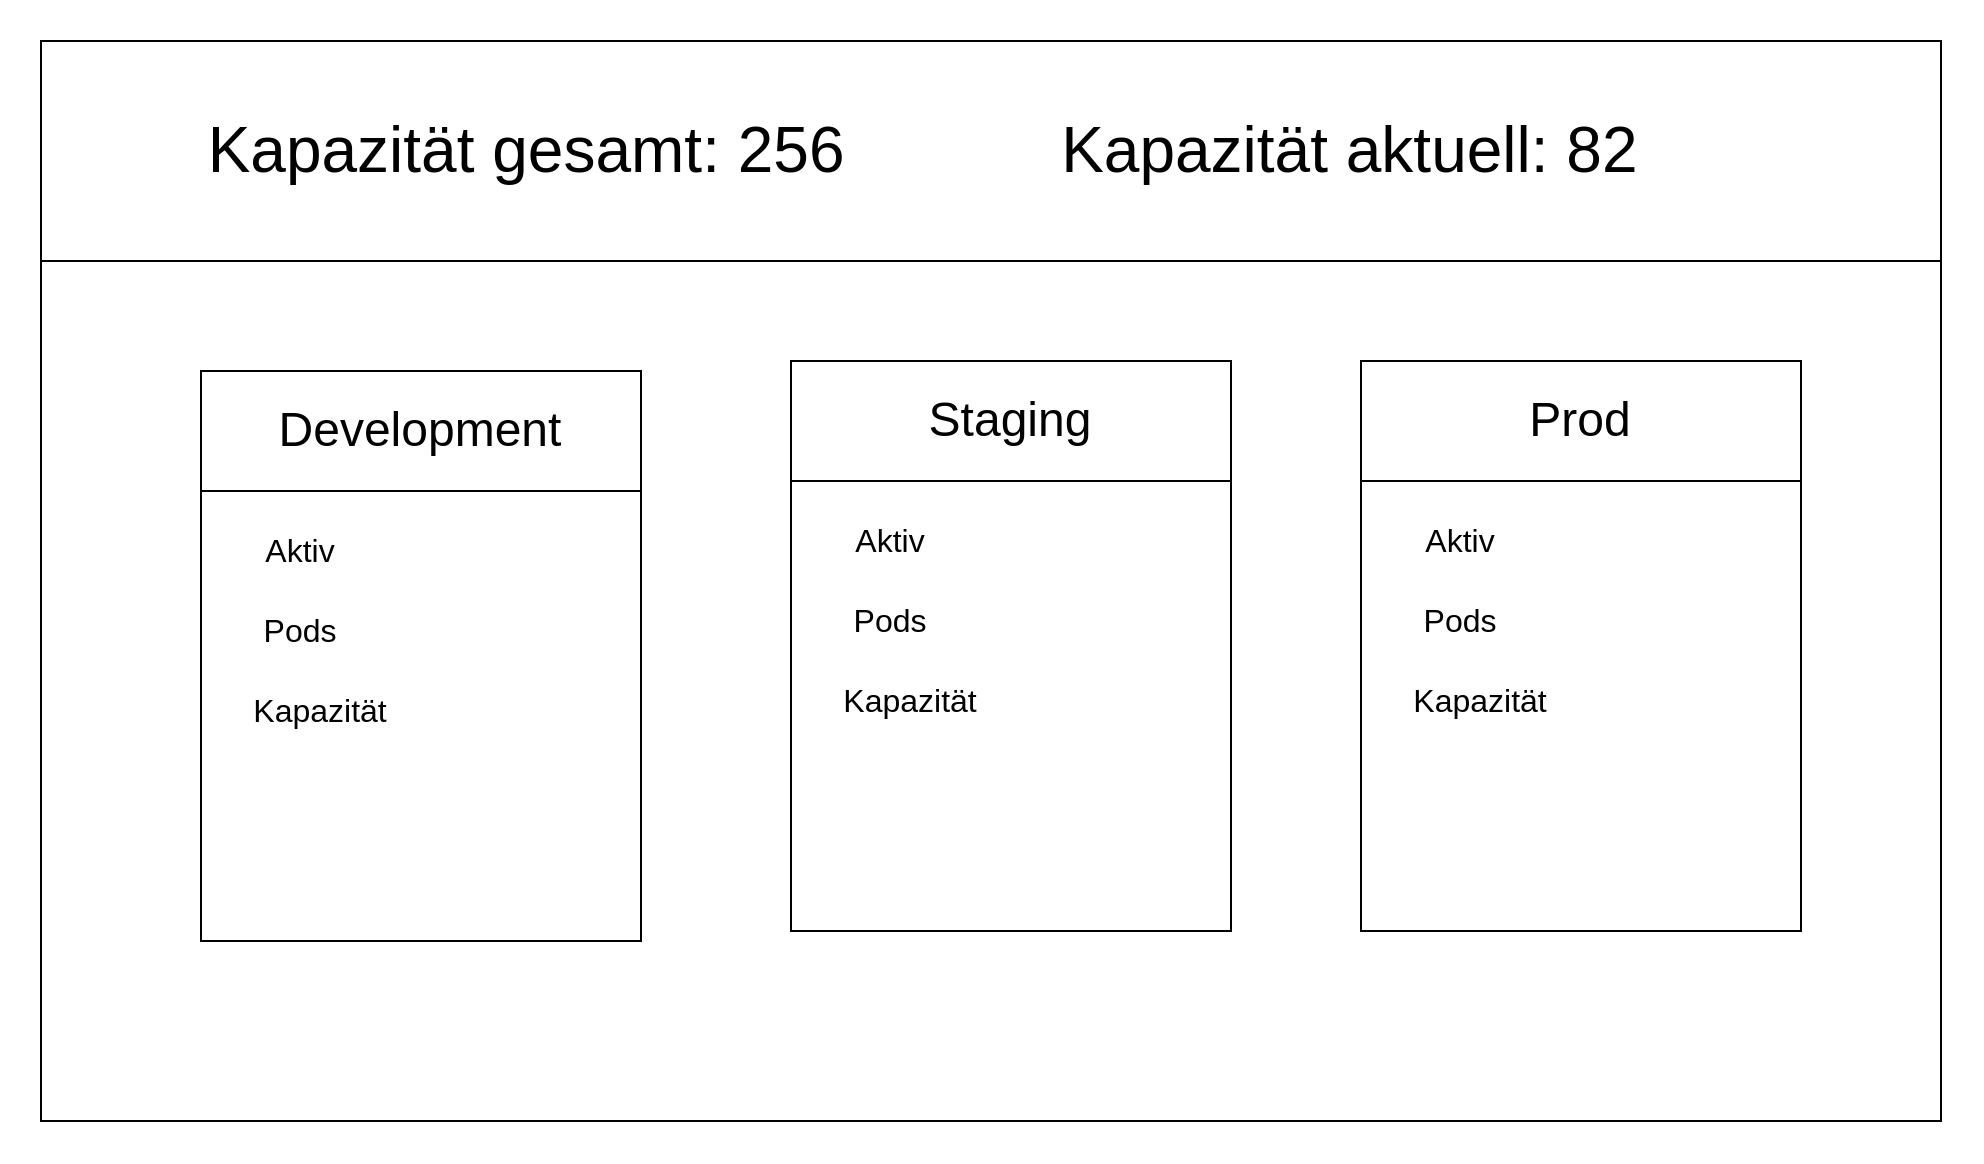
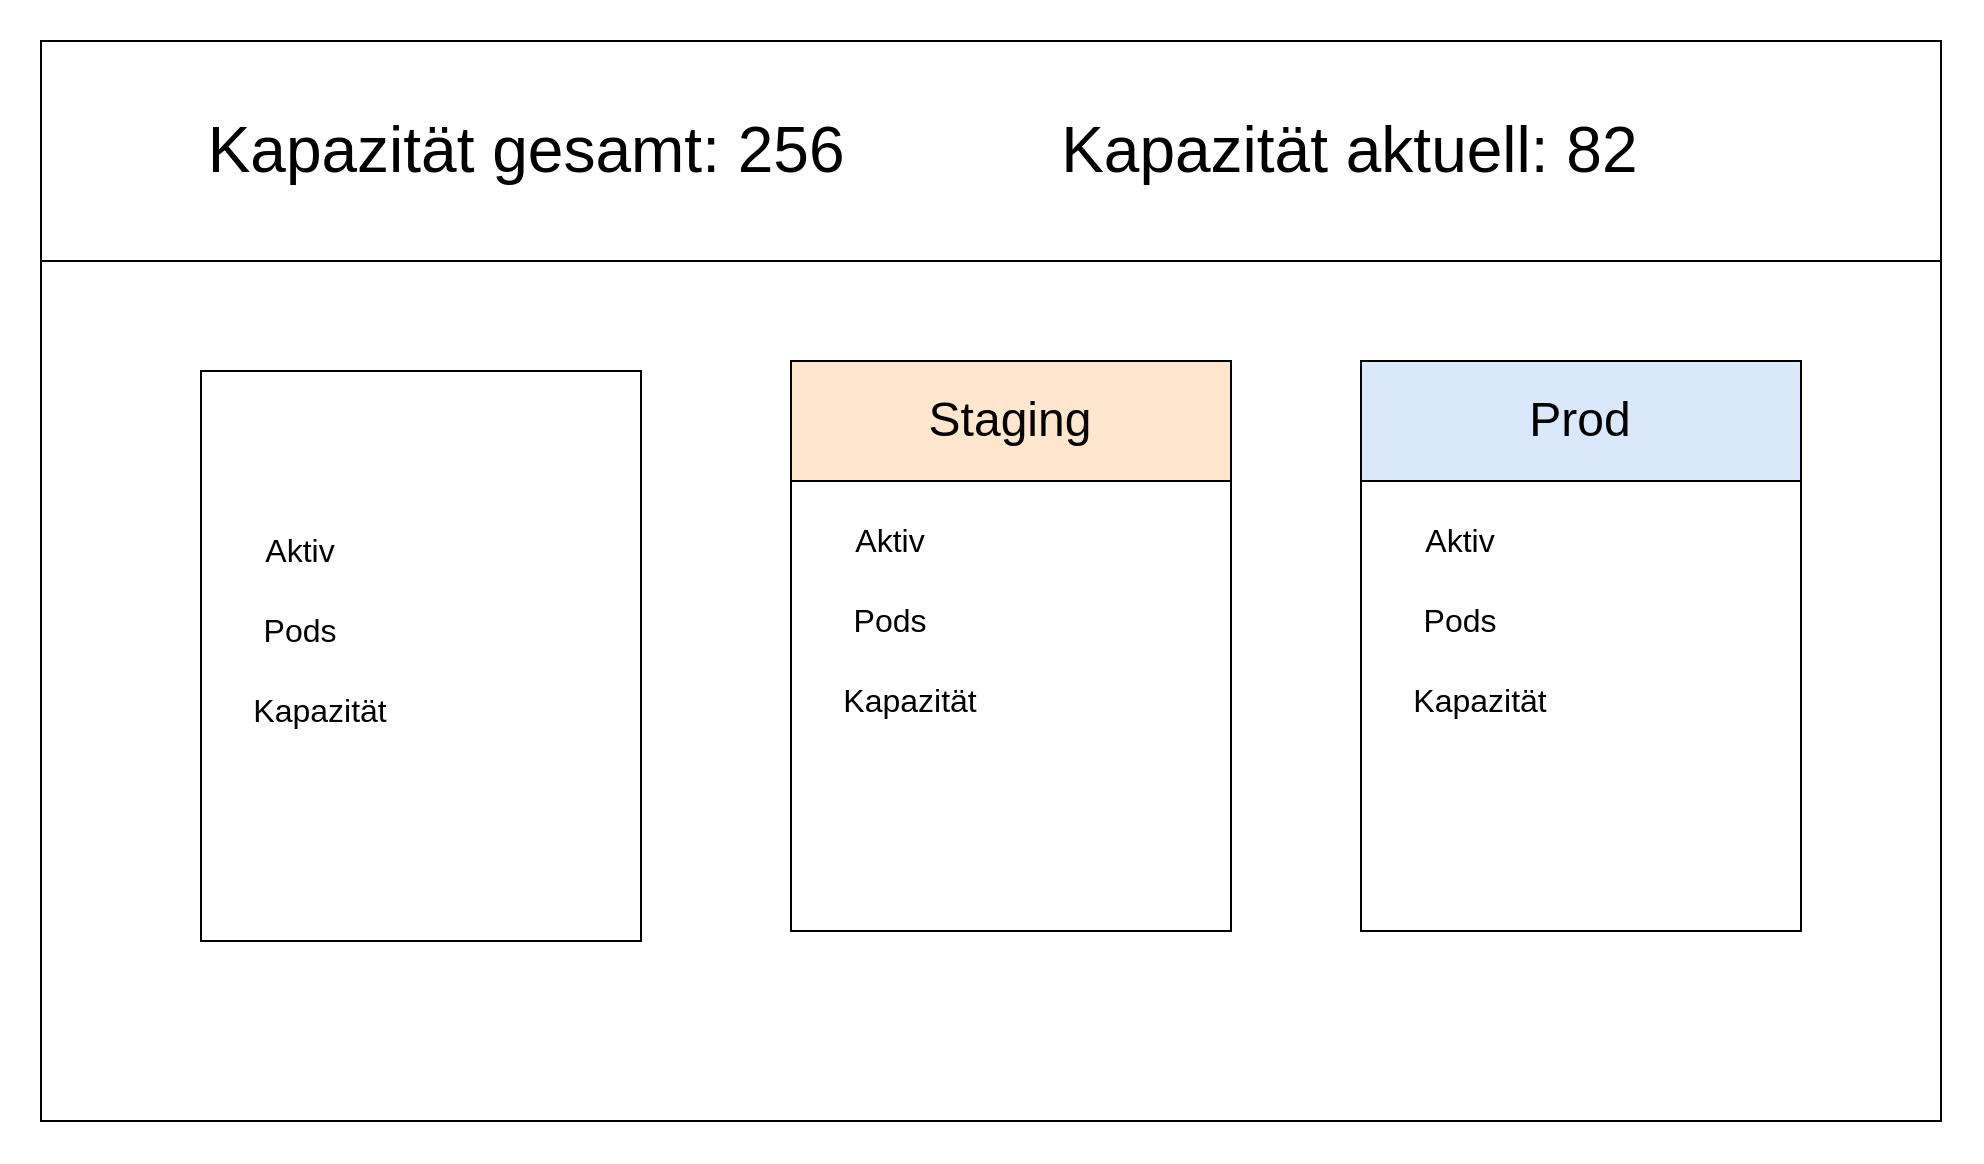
node "Staging": fillcolor #ffffff -> #ffe6cc
node "Prod": fillcolor #ffffff -> #dae8fc
node "Development": removed
